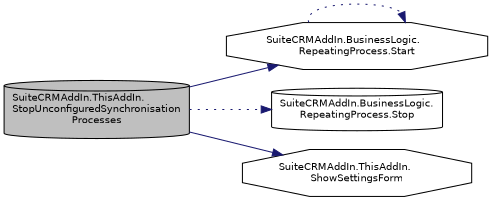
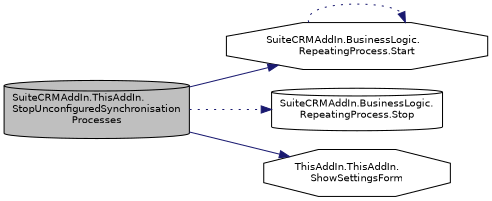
node "SuiteCRMAddIn.ThisAddIn. ShowSettingsForm": label "SuiteCRMAddIn.ThisAddIn. ShowSettingsForm" -> "ThisAddIn.ThisAddIn. ShowSettingsForm"
